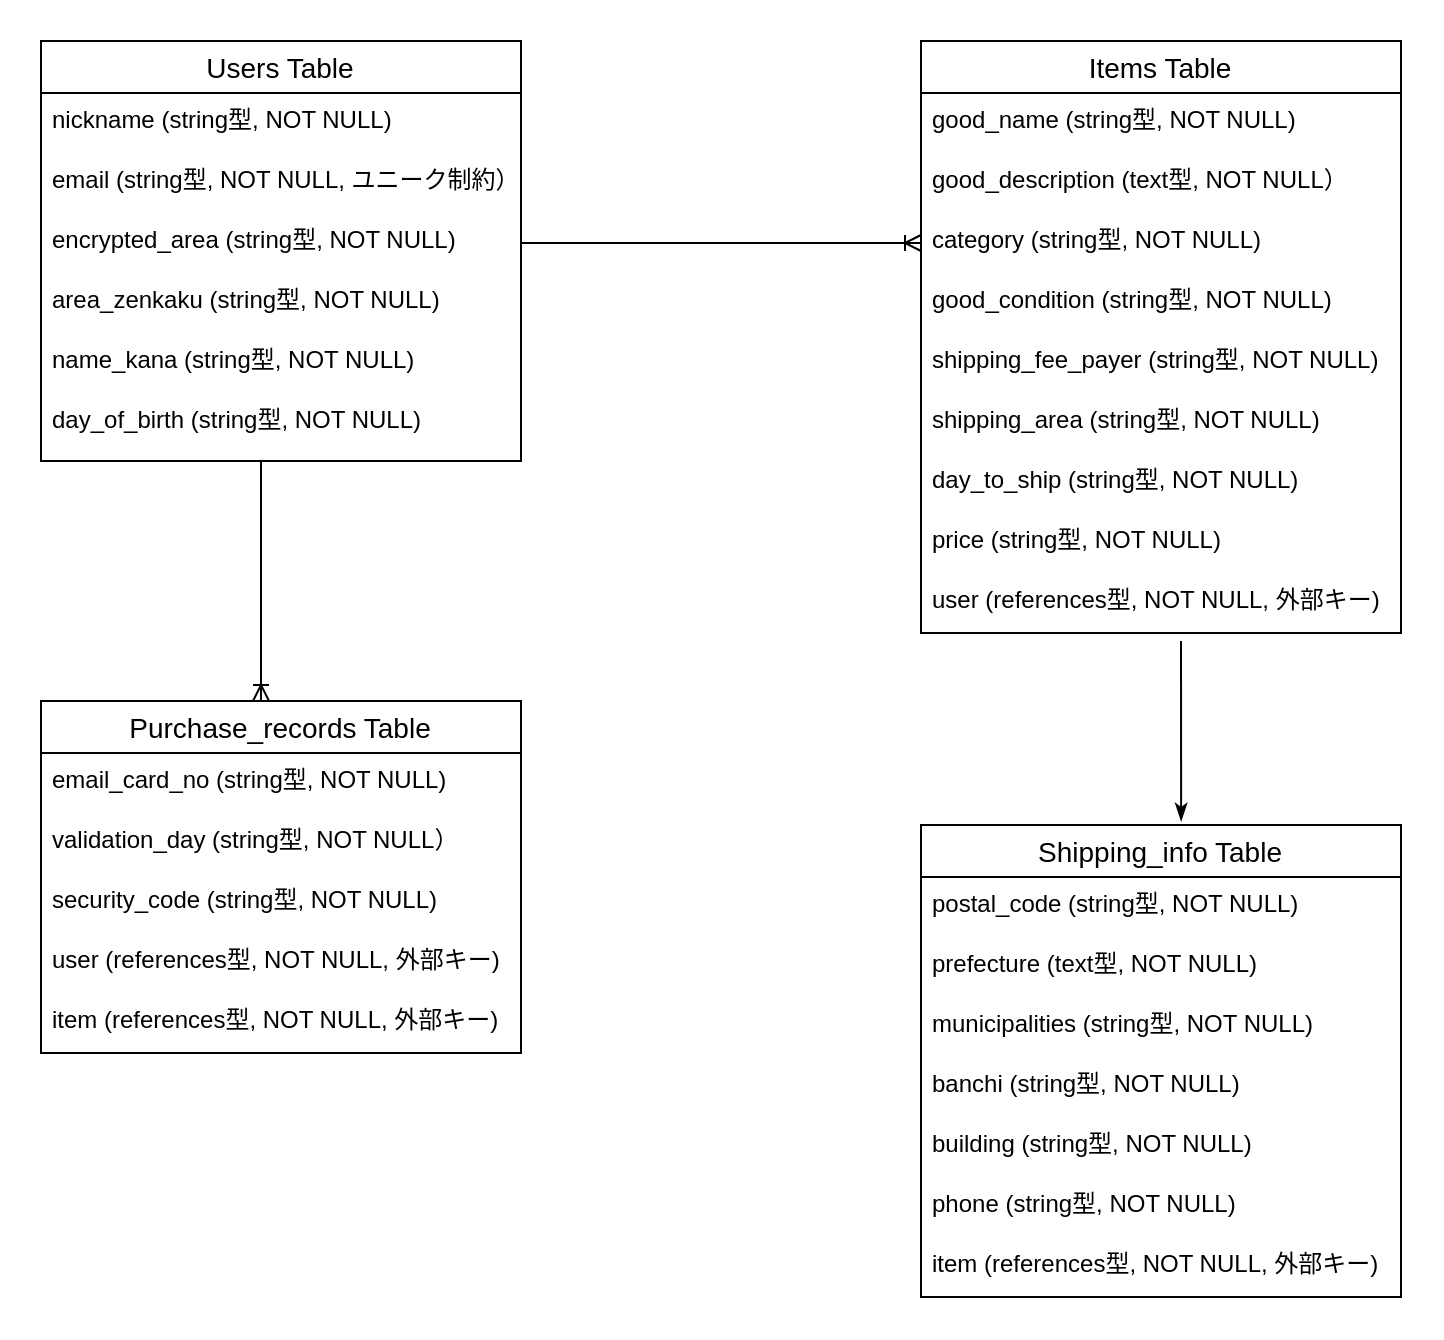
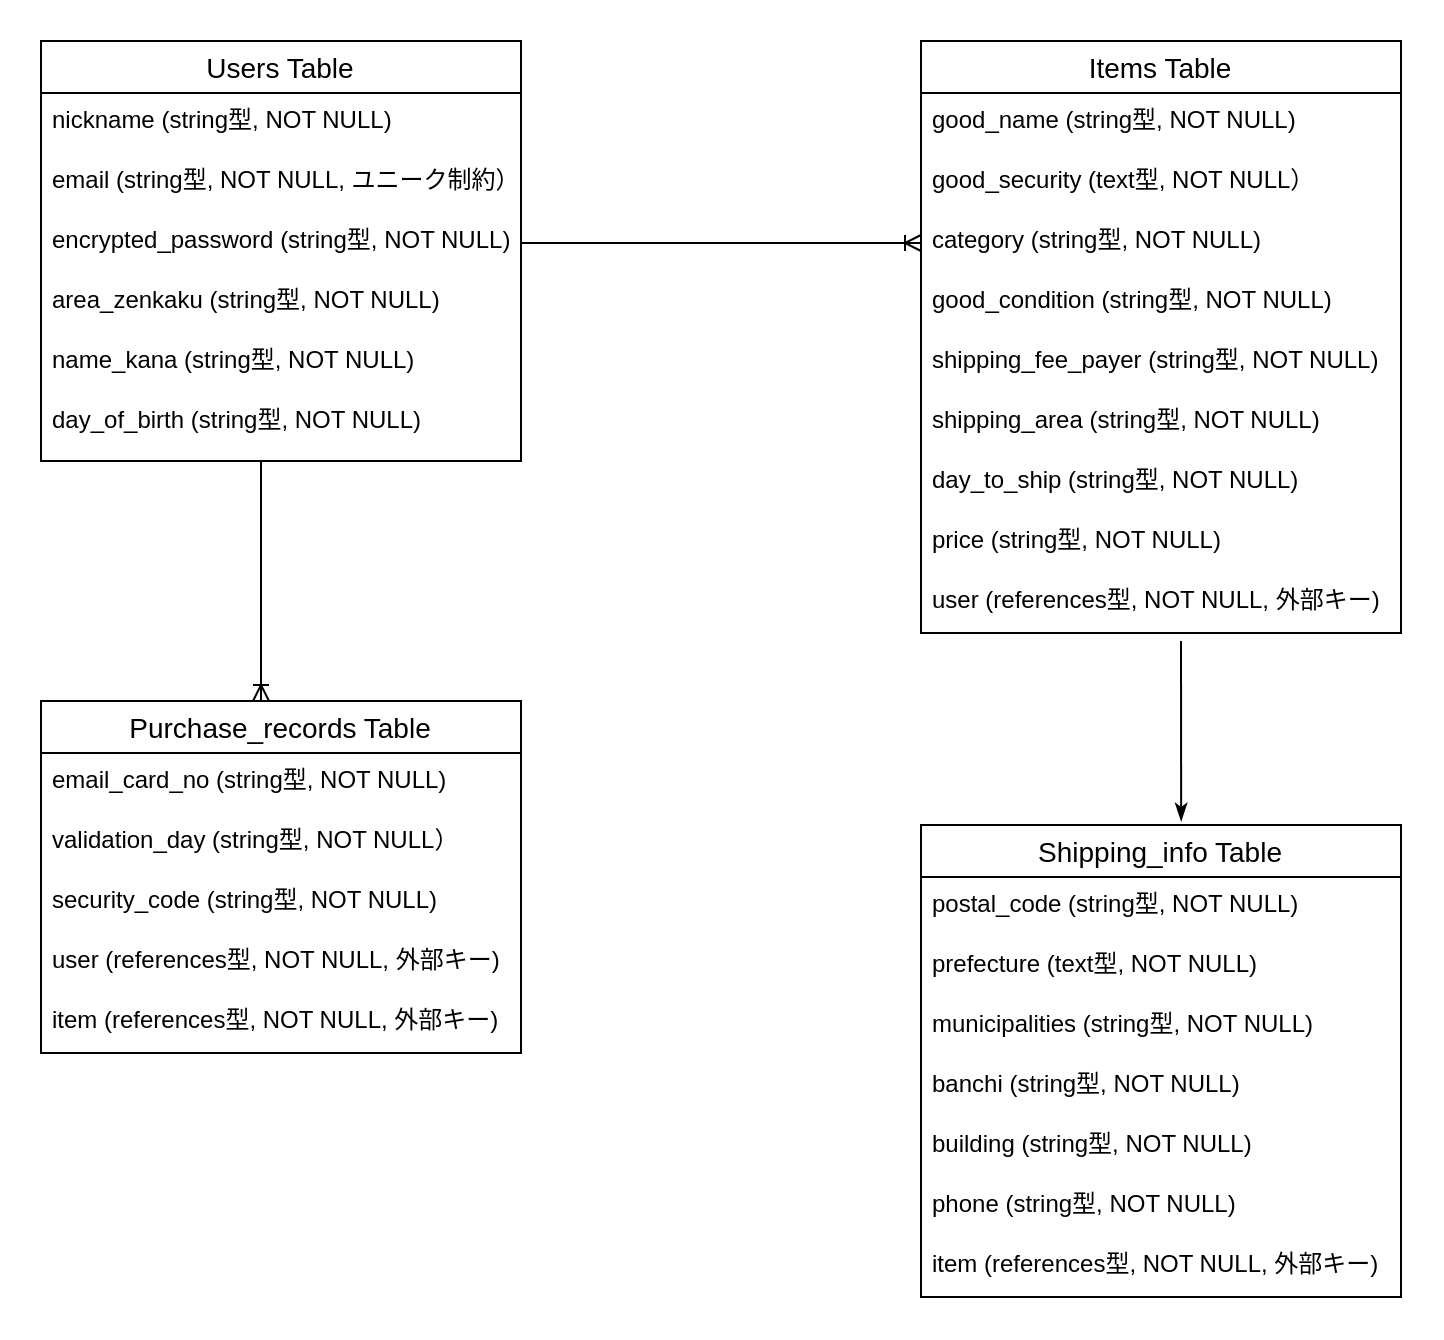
node "good_description (text型, NOT NULL）": label "good_description (text型, NOT NULL）" -> "good_security (text型, NOT NULL）"
node "encrypted_area (string型, NOT NULL)": label "encrypted_area (string型, NOT NULL)" -> "encrypted_password (string型, NOT NULL)"
